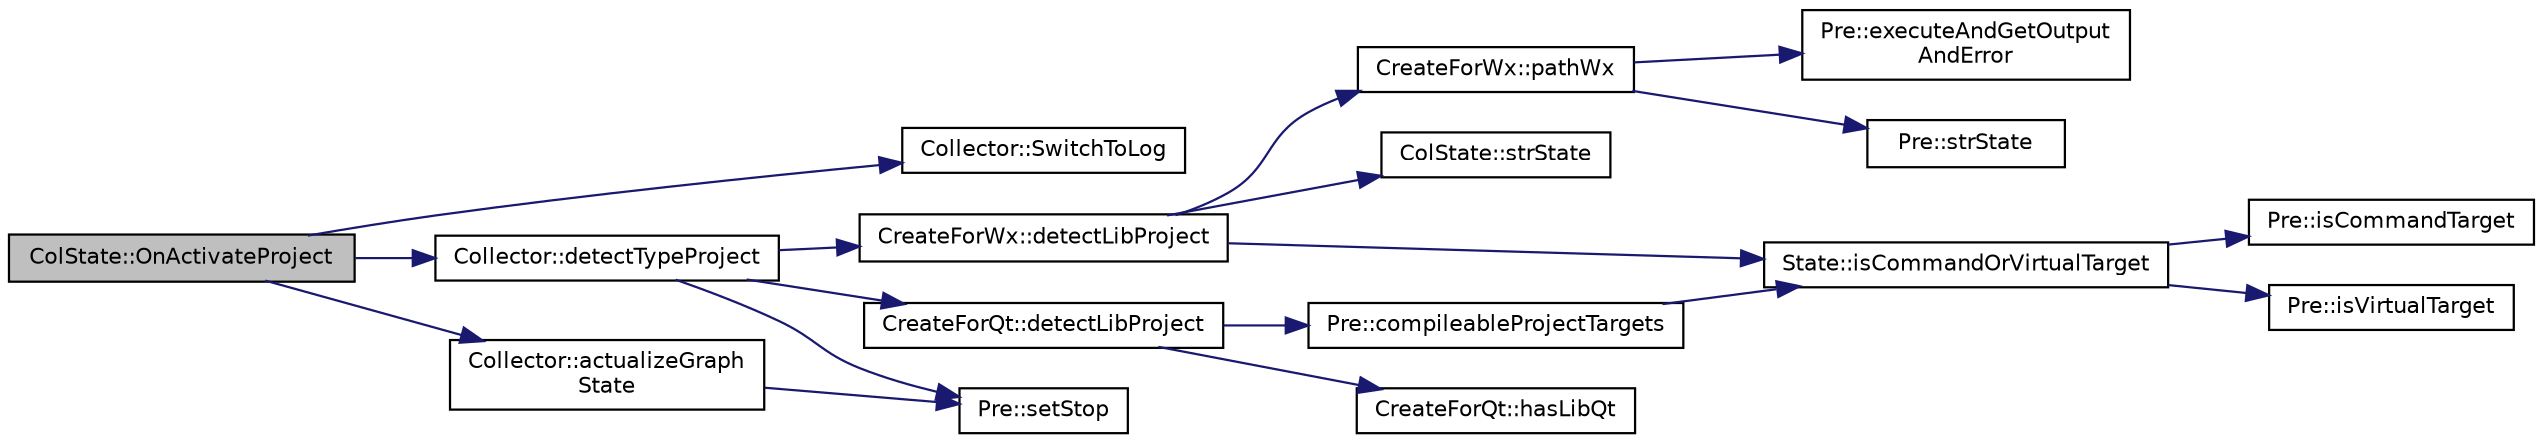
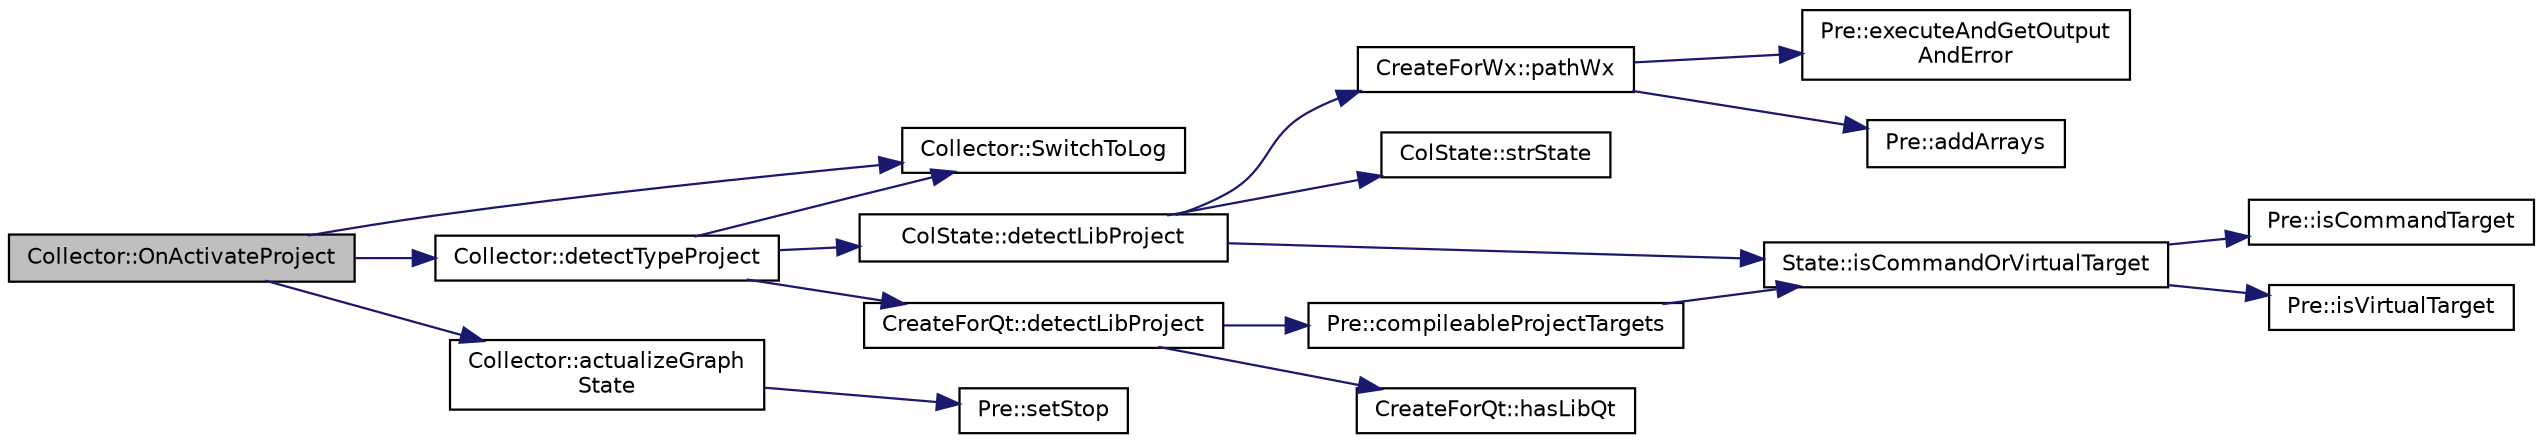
node "Pre::strState": label "Pre::strState" -> "Pre::addArrays"
node "CreateForWx::detectLibProject": label "CreateForWx::detectLibProject" -> "ColState::detectLibProject"
node "ColState::OnActivateProject": label "ColState::OnActivateProject" -> "Collector::OnActivateProject"
edge "Collector::detectTypeProject" -> "Pre::setStop": now "Collector::detectTypeProject" -> "Collector::SwitchToLog"
